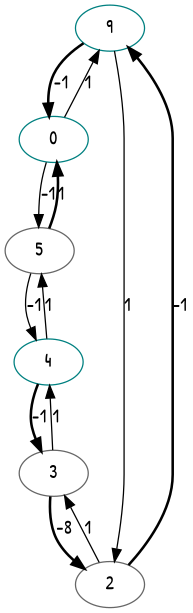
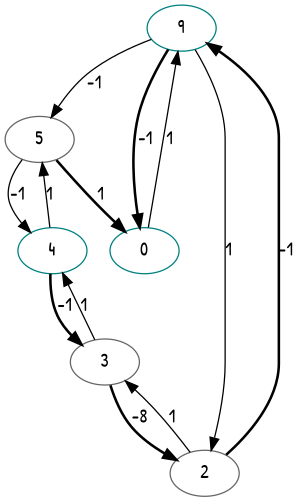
edge "0" -> "5": now "9" -> "5"
